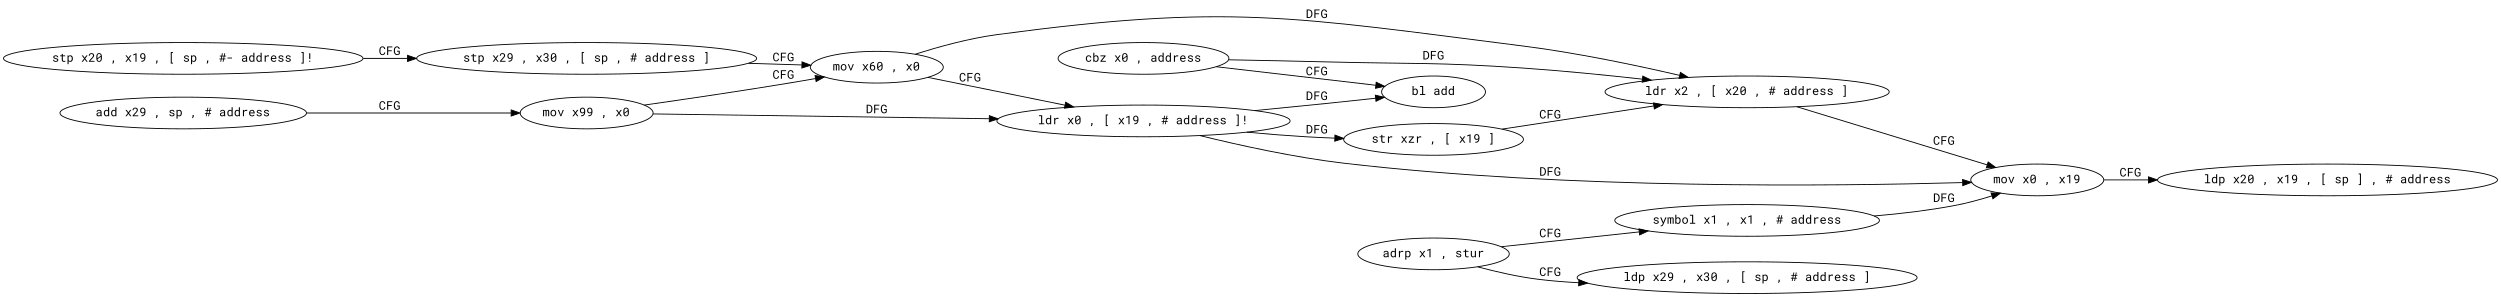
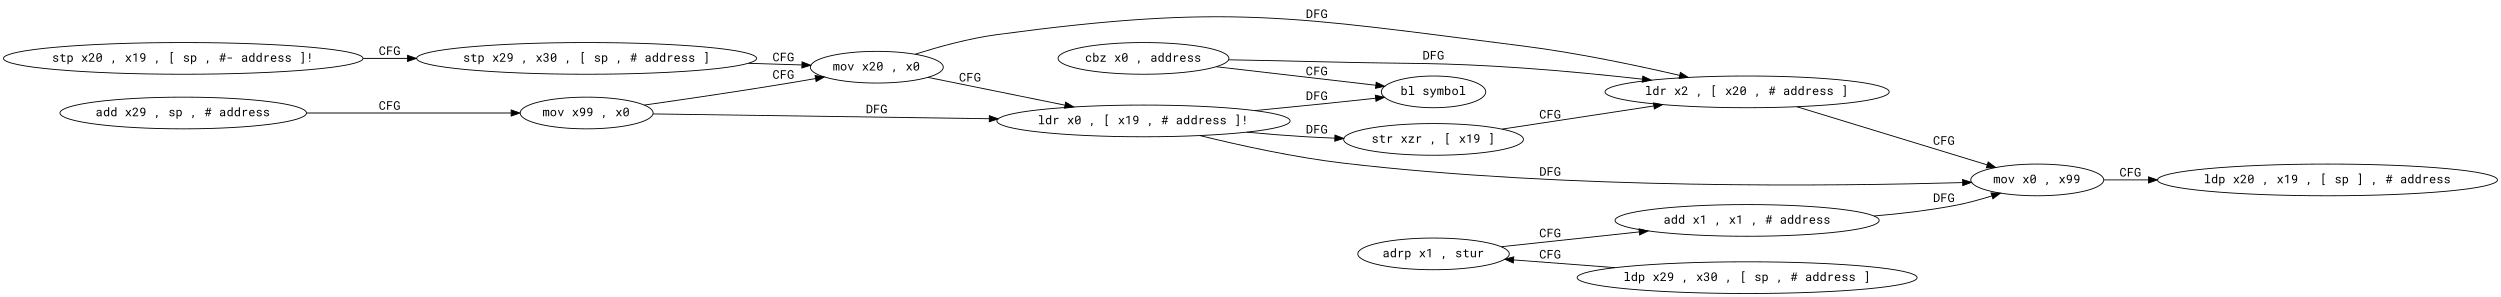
node "mov x60 , x0": label "mov x60 , x0" -> "mov x20 , x0"
node "bl add": label "bl add" -> "bl symbol"
node "mov x0 , x19": label "mov x0 , x19" -> "mov x0 , x99"
node "symbol x1 , x1 , # address": label "symbol x1 , x1 , # address" -> "add x1 , x1 , # address"
edge "adrp x1 , stur" -> "ldp x29 , x30 , [ sp , # address ]": reversed
